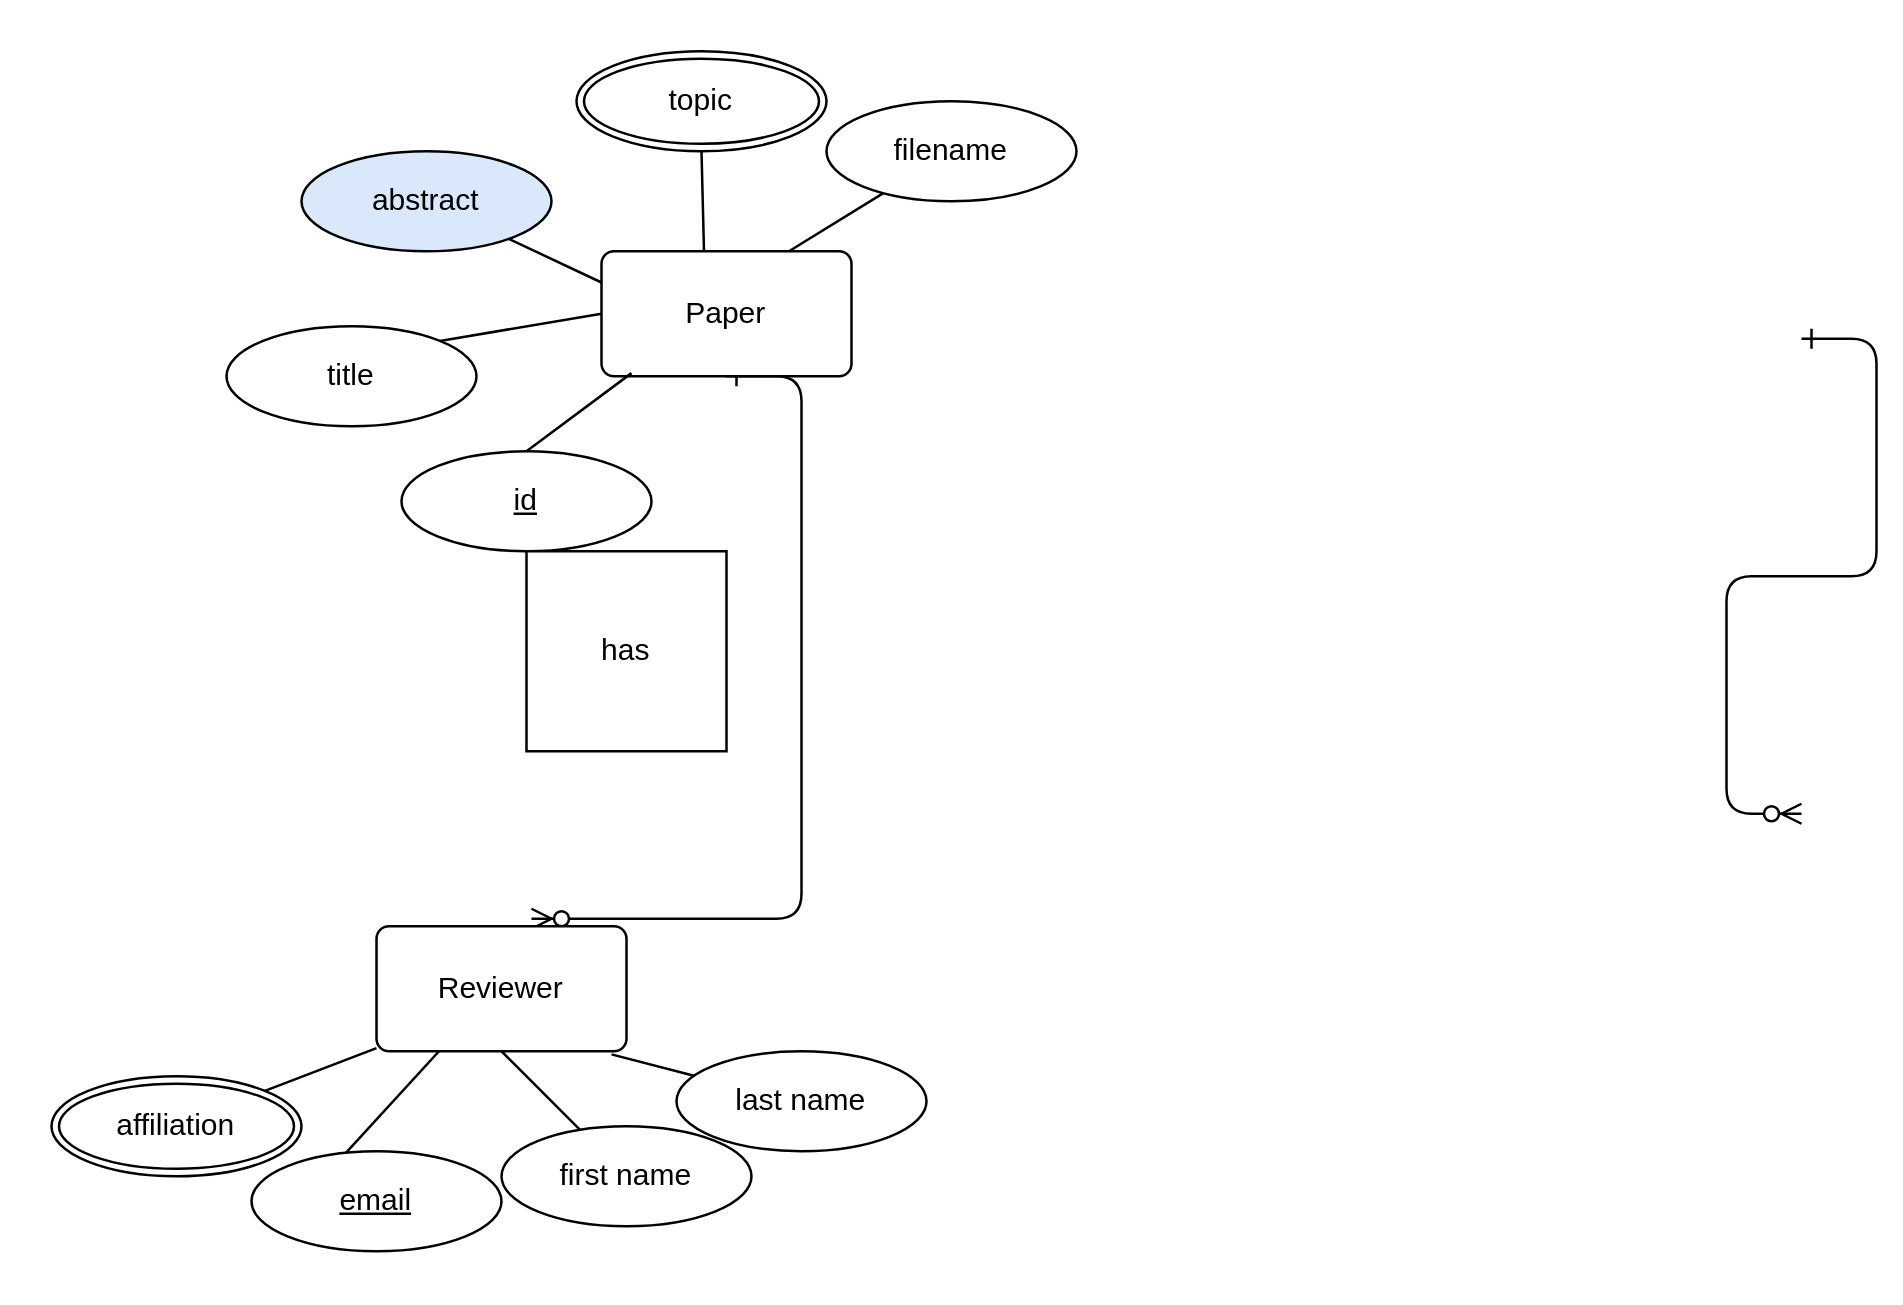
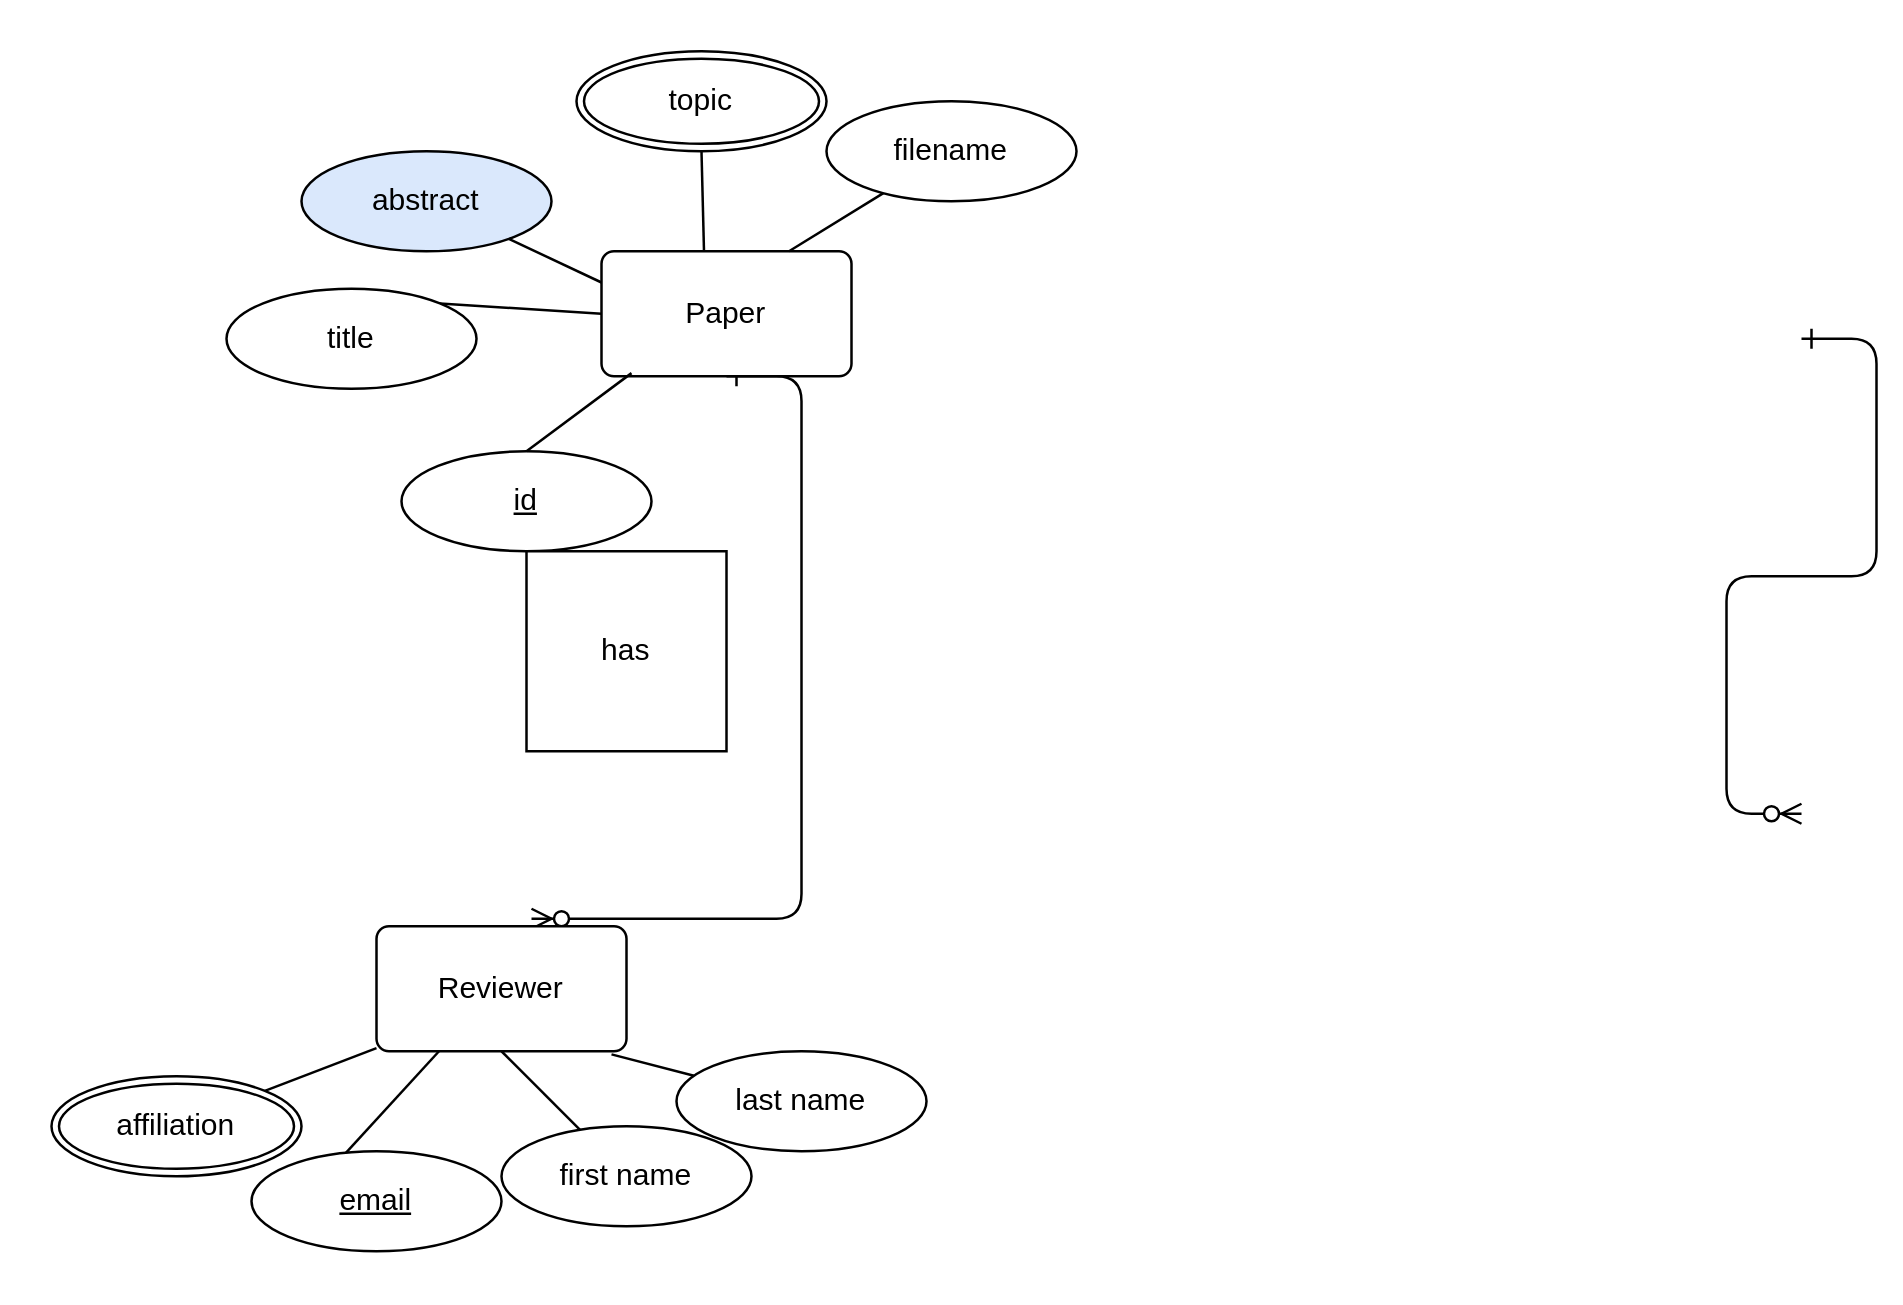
node "title": moved (351, 376) -> (351, 339)
